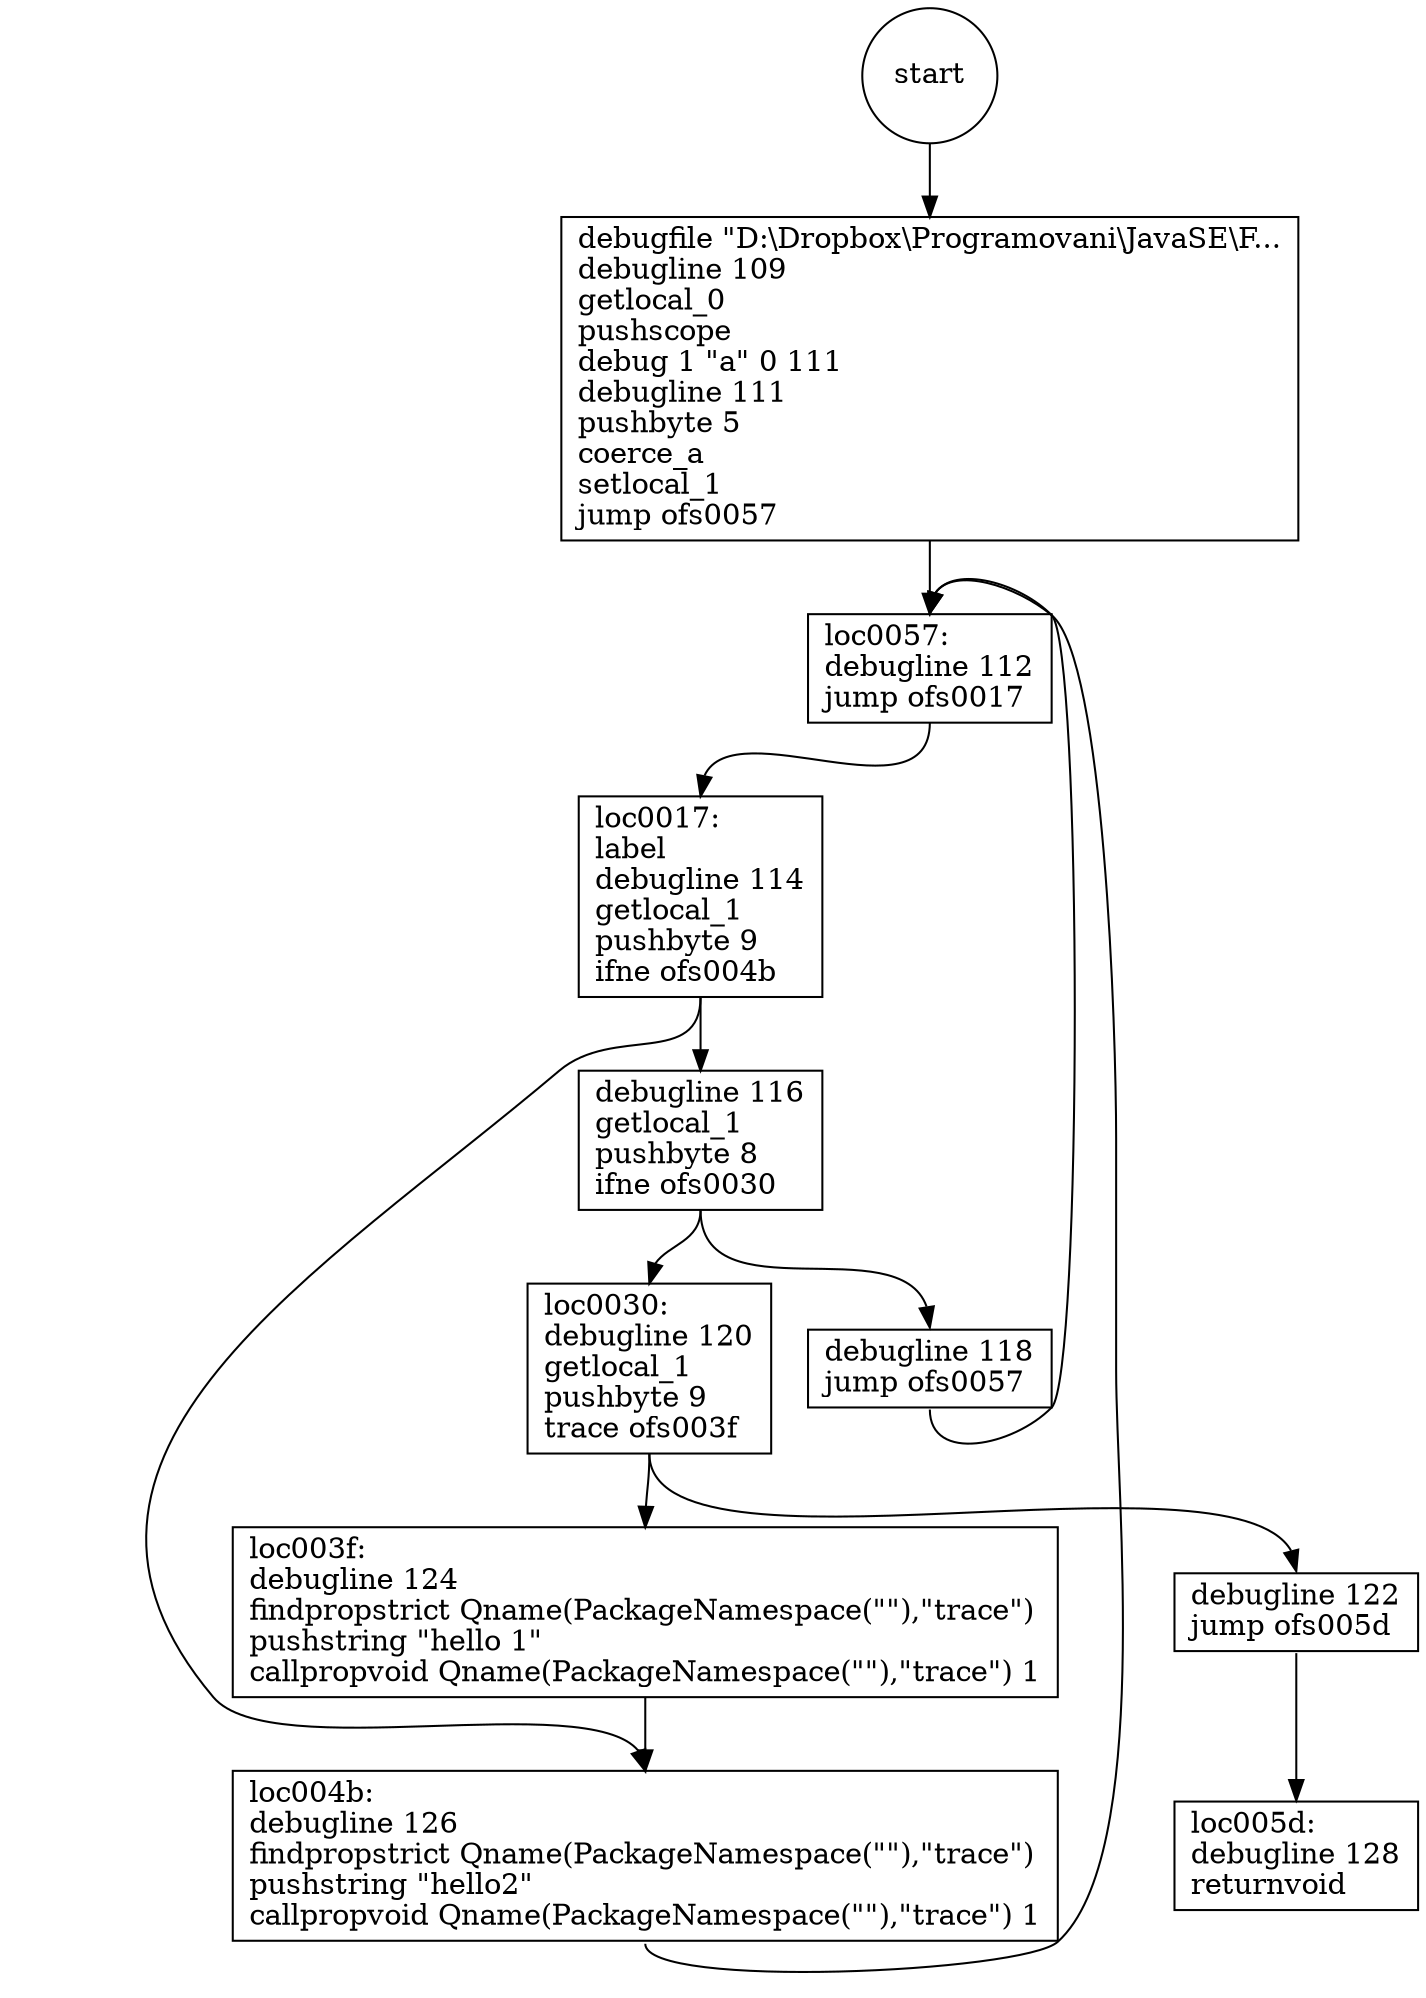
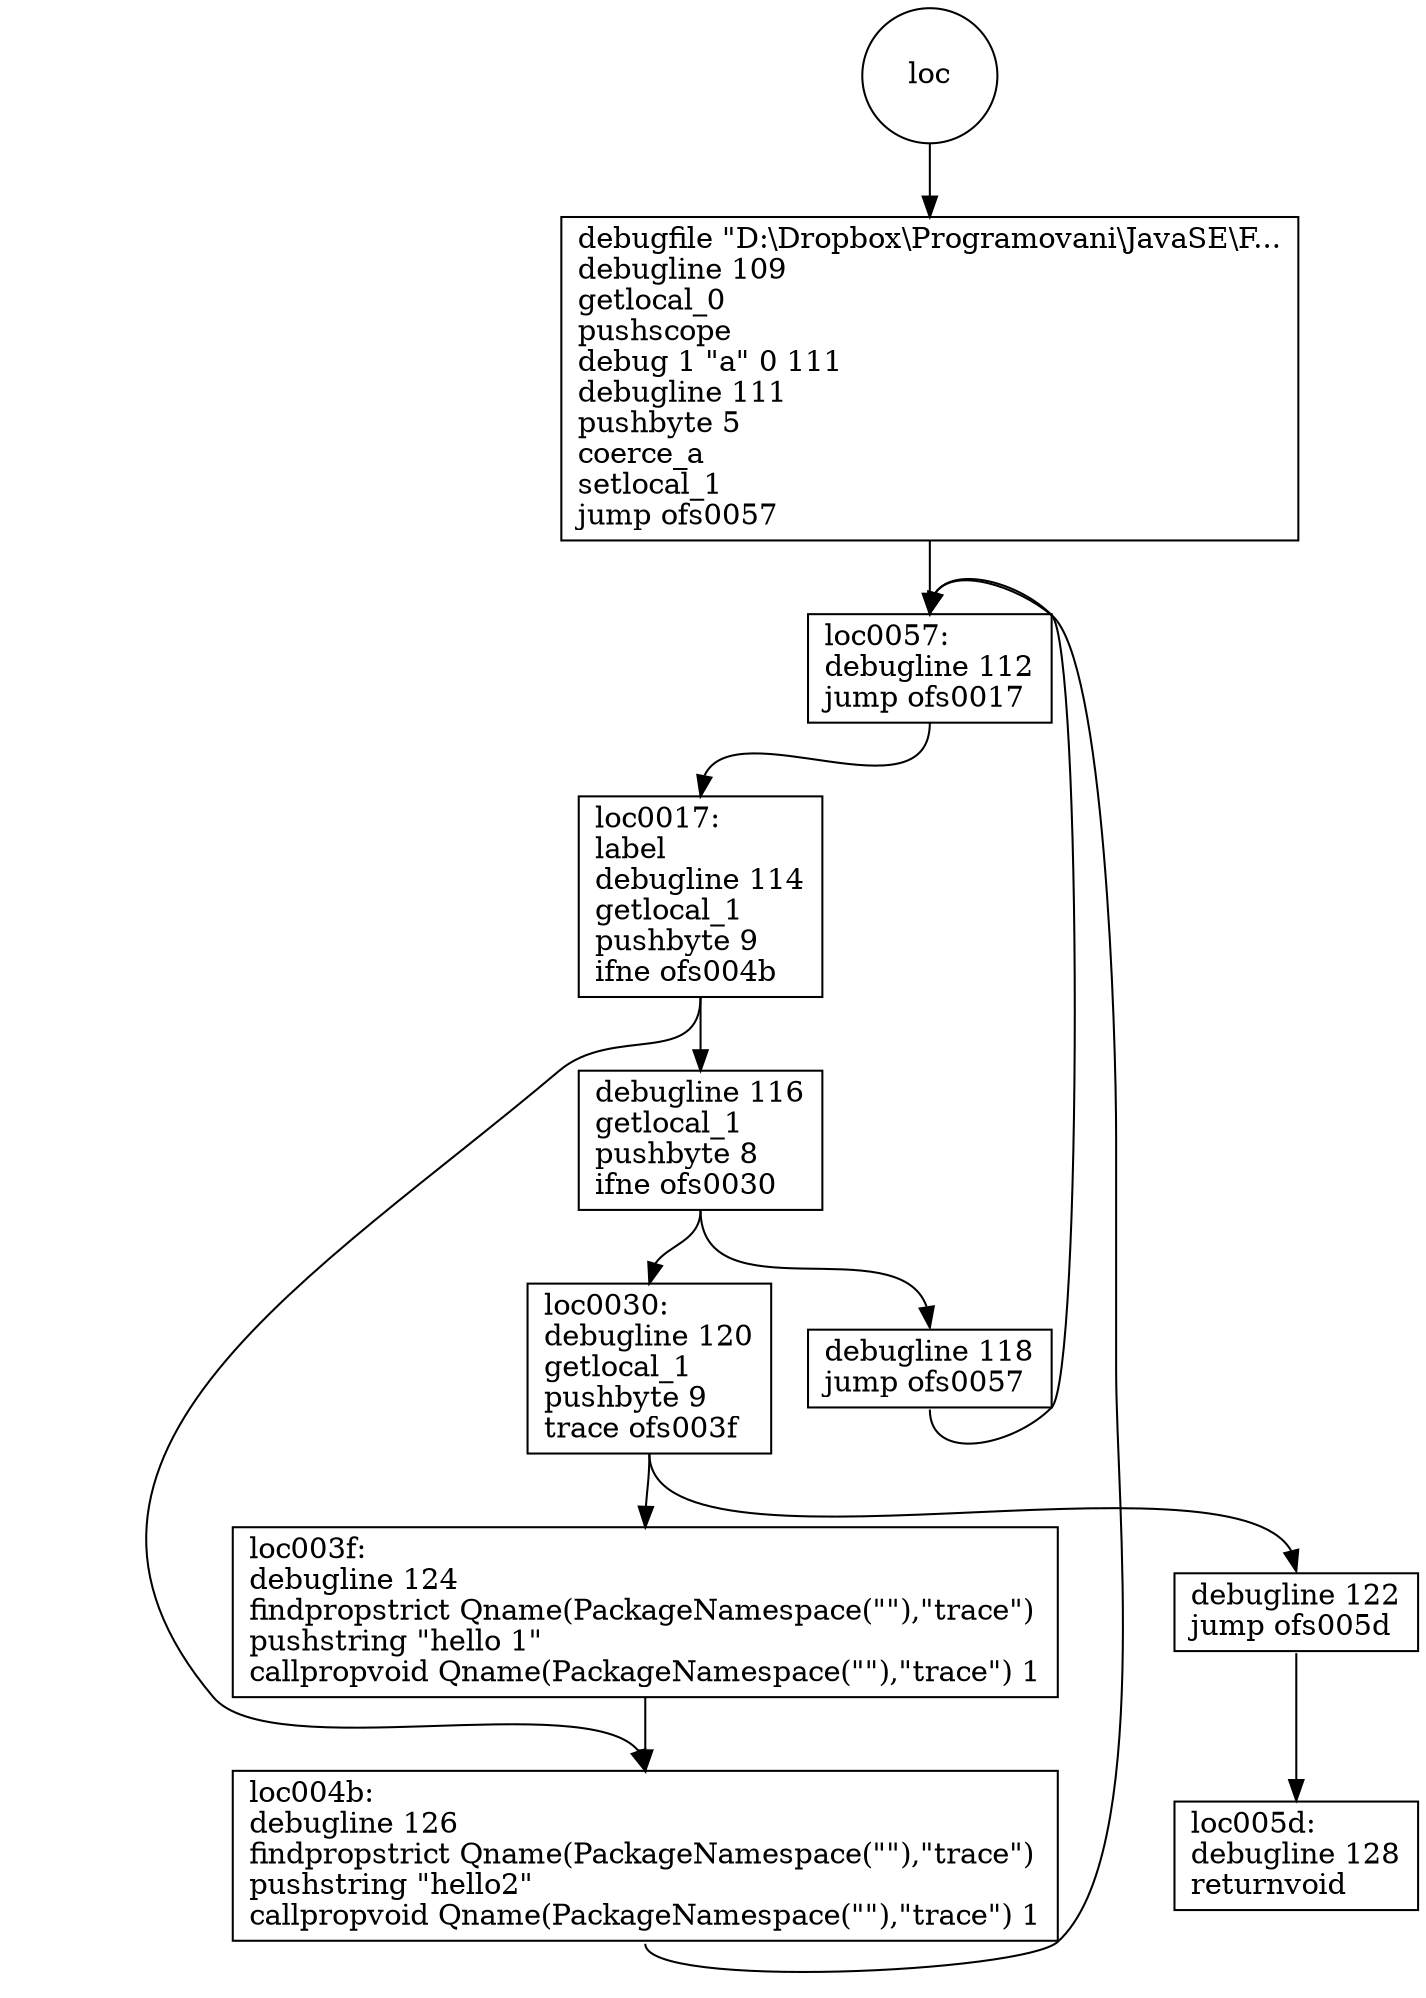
node "start": label "start" -> "loc"
